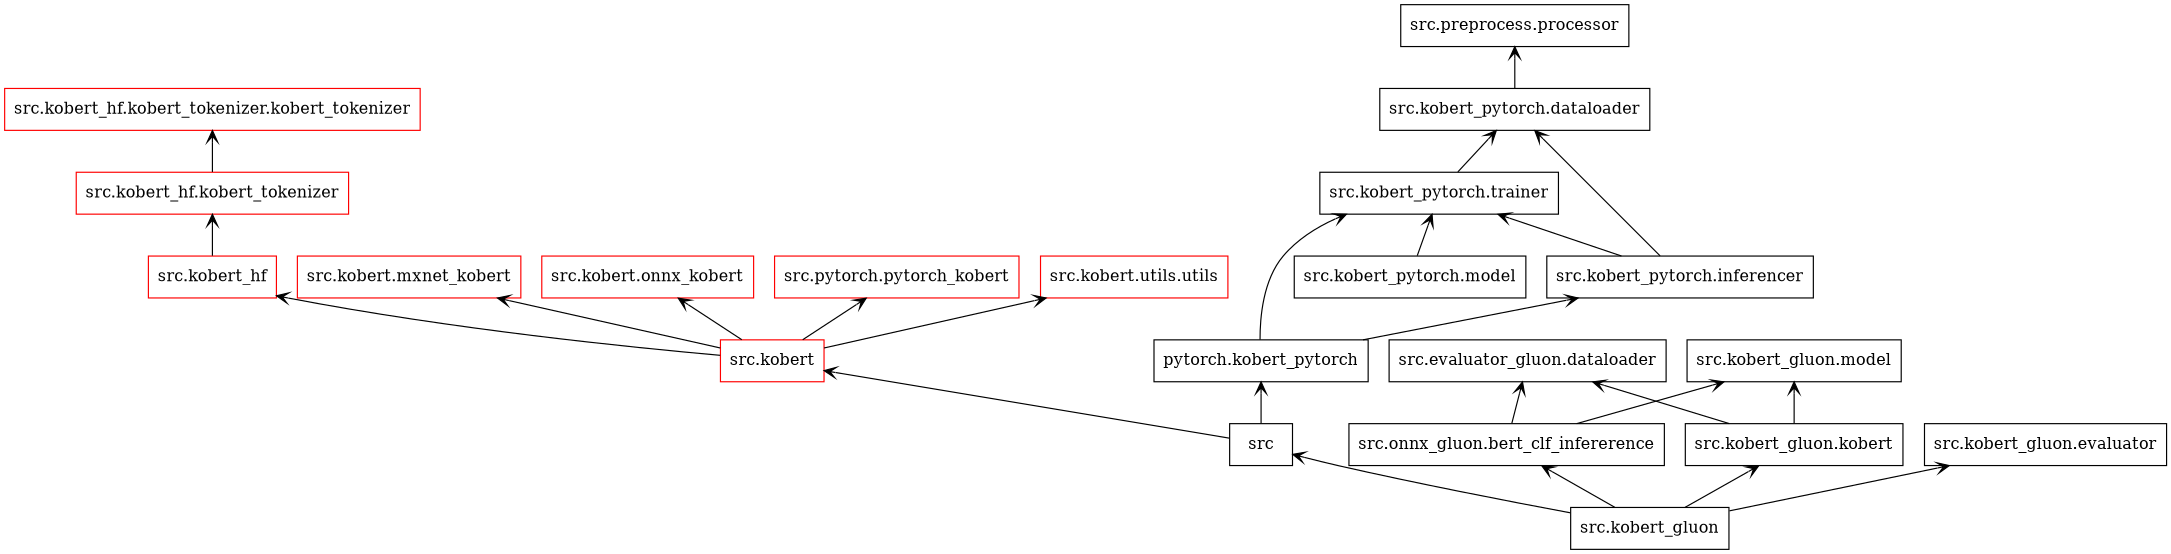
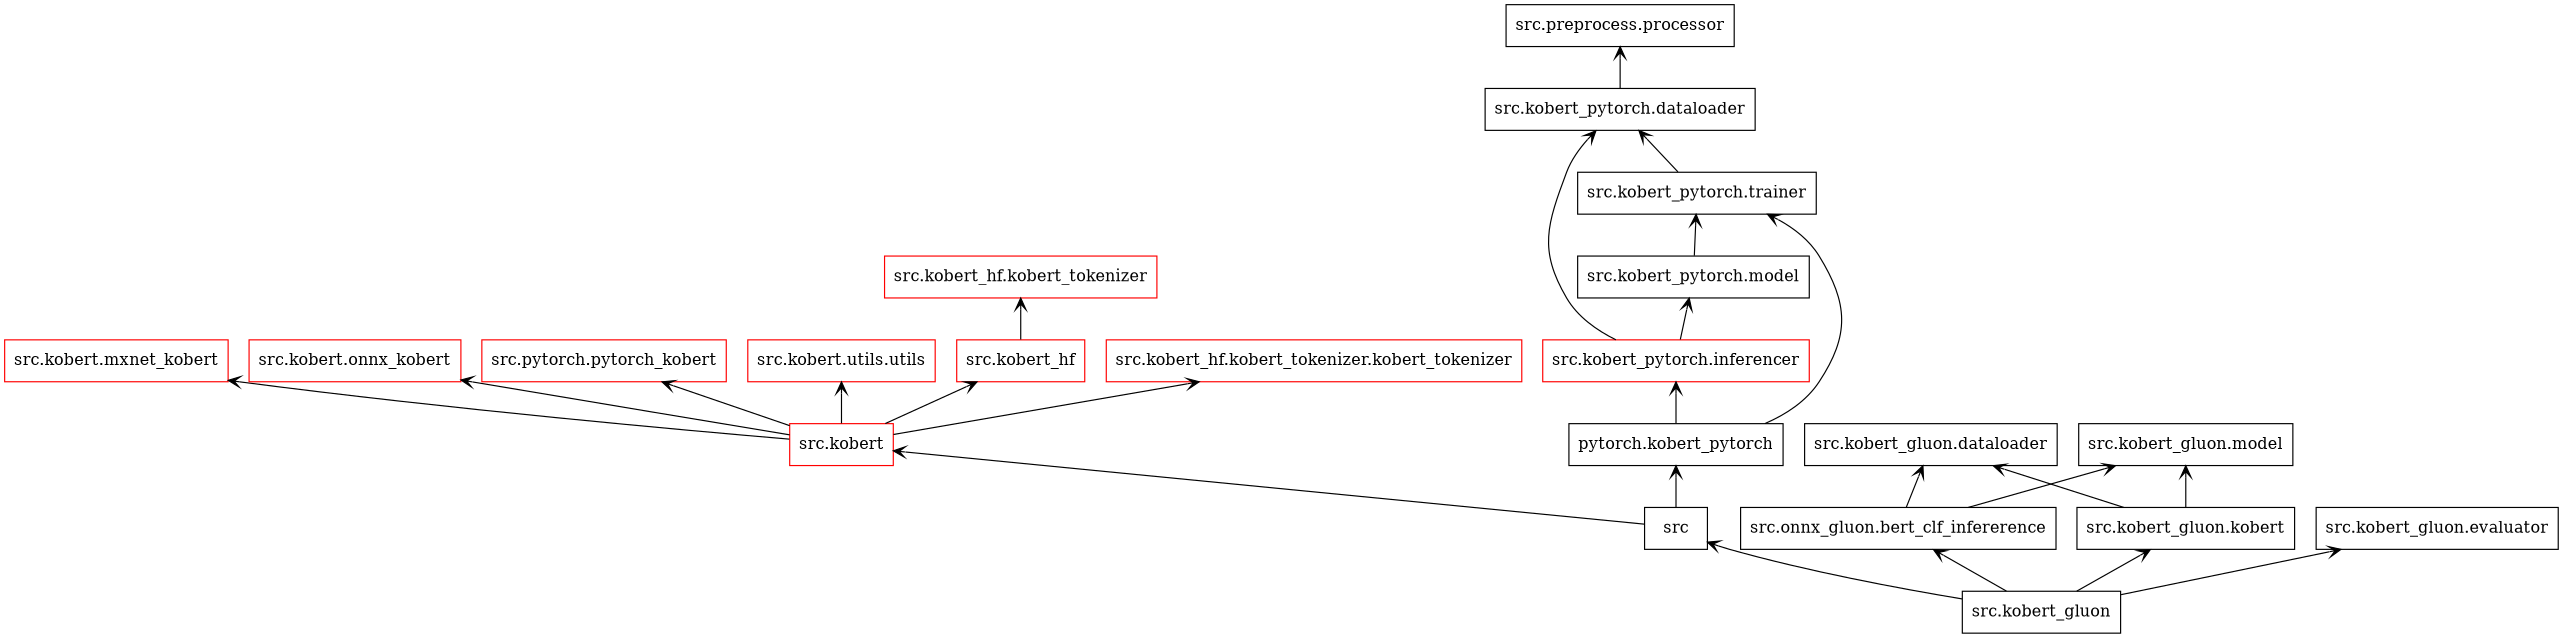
edge "src.kobert_hf.kobert_tokenizer" -> "src.kobert_hf.kobert_tokenizer.kobert_tokenizer": now "src.kobert" -> "src.kobert_hf.kobert_tokenizer.kobert_tokenizer"
edge "src.kobert_pytorch.inferencer" -> "src.kobert_pytorch.trainer": now "src.kobert_pytorch.inferencer" -> "src.kobert_pytorch.model"
node "src.kobert_pytorch.inferencer": color black -> red
node "src.evaluator_gluon.dataloader": label "src.evaluator_gluon.dataloader" -> "src.kobert_gluon.dataloader"
